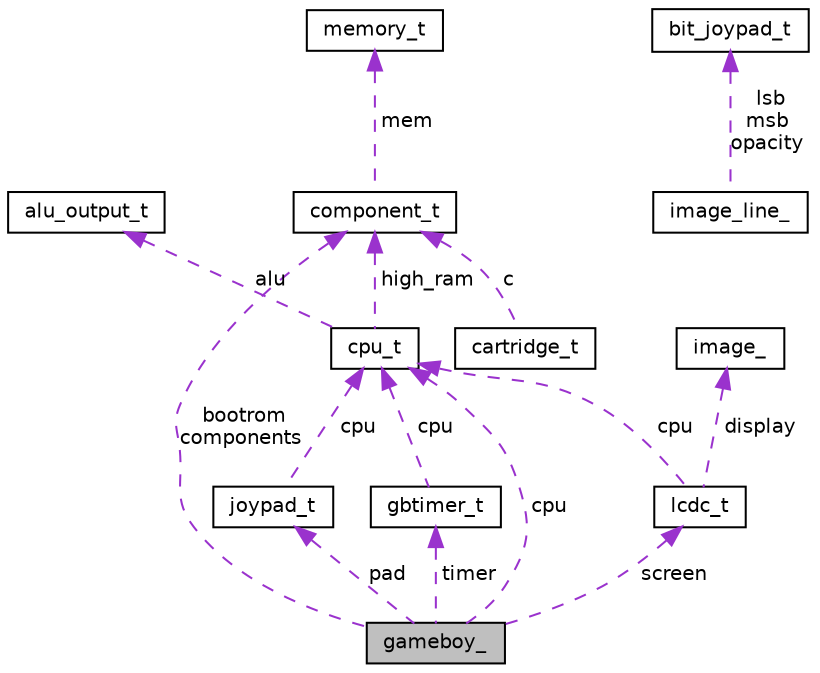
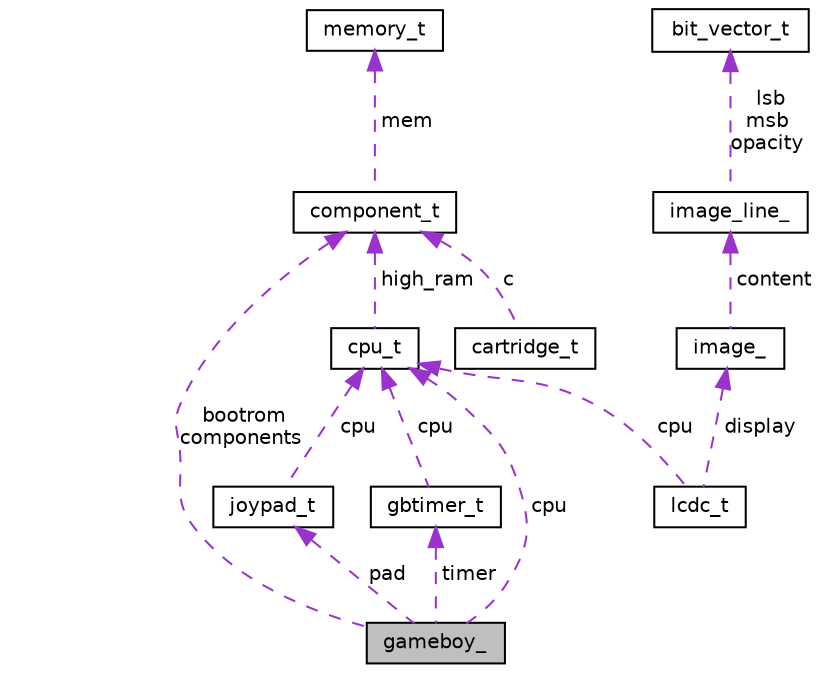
node "bit_joypad_t": label "bit_joypad_t" -> "bit_vector_t"
node "alu_output_t": removed
edge "image_" -> "image_line_": added, label "content"
edge "gameboy_" -> "lcdc_t": removed, label "screen"
